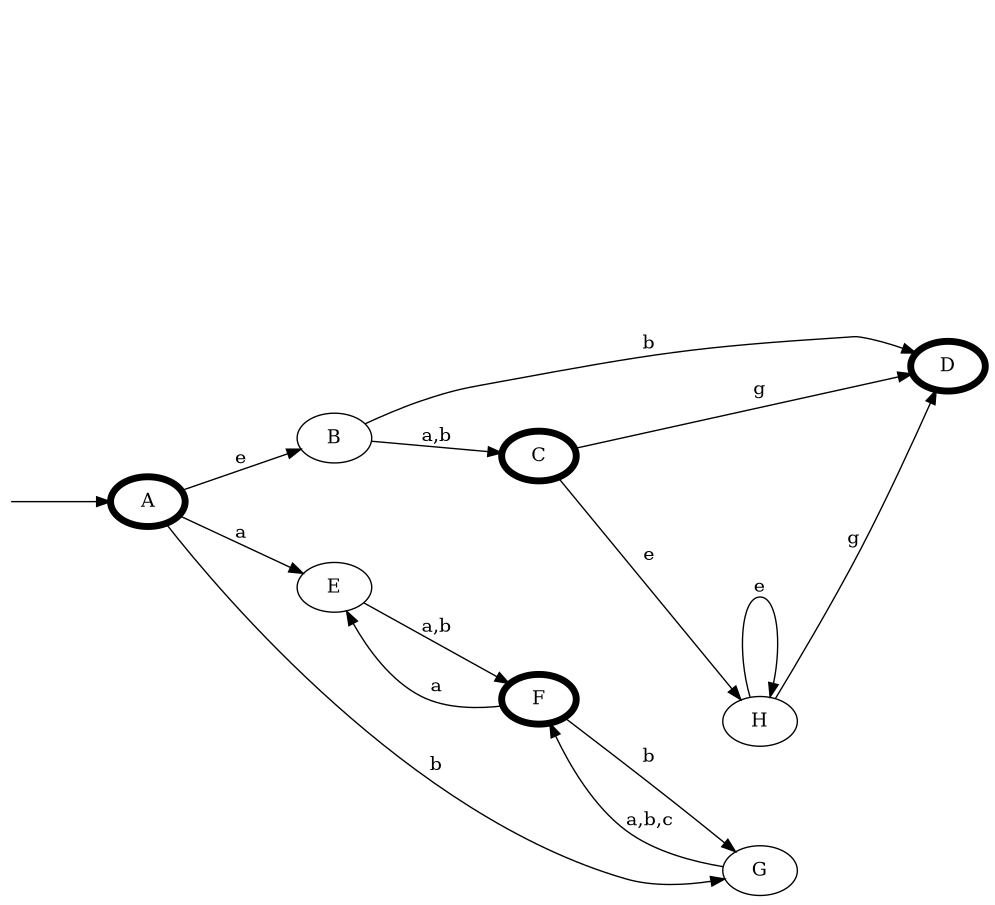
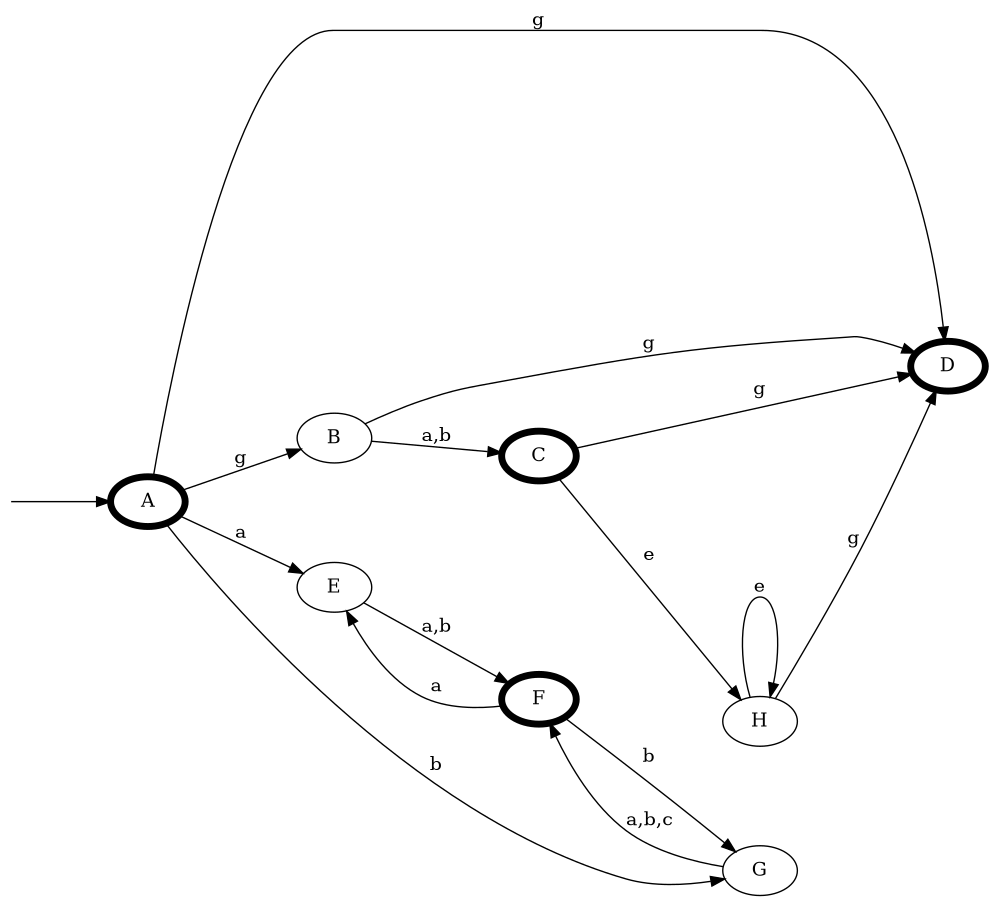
edge "A" -> "D": added, label "g"
edge "B" -> "D": label "b" -> "g"
edge "A" -> "B": label "e" -> "g"
